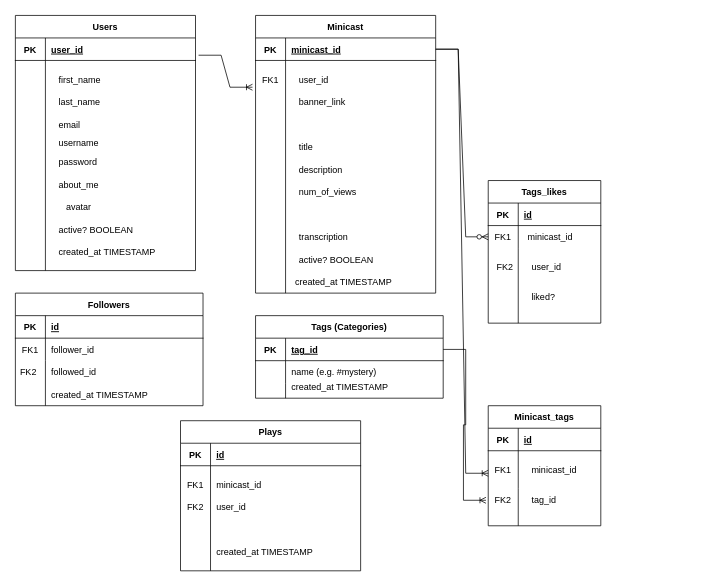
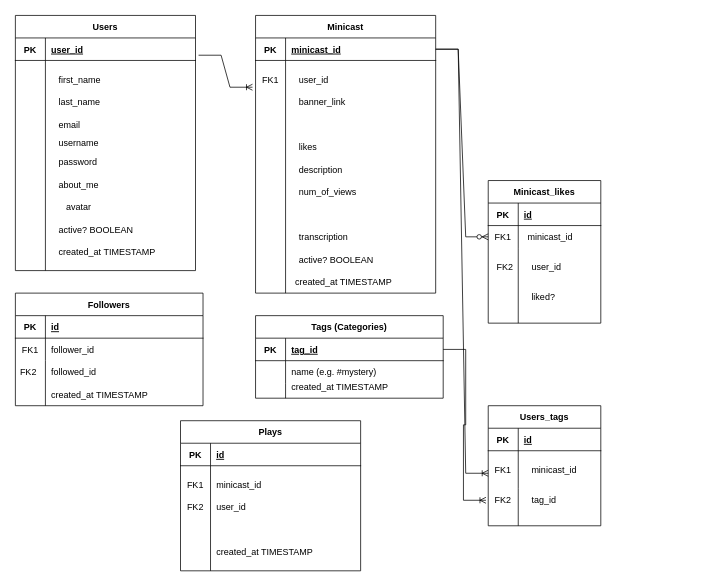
node "title": label "title" -> "likes"
node "Tags_likes": label "Tags_likes" -> "Minicast_likes"
node "Minicast_tags": label "Minicast_tags" -> "Users_tags"
